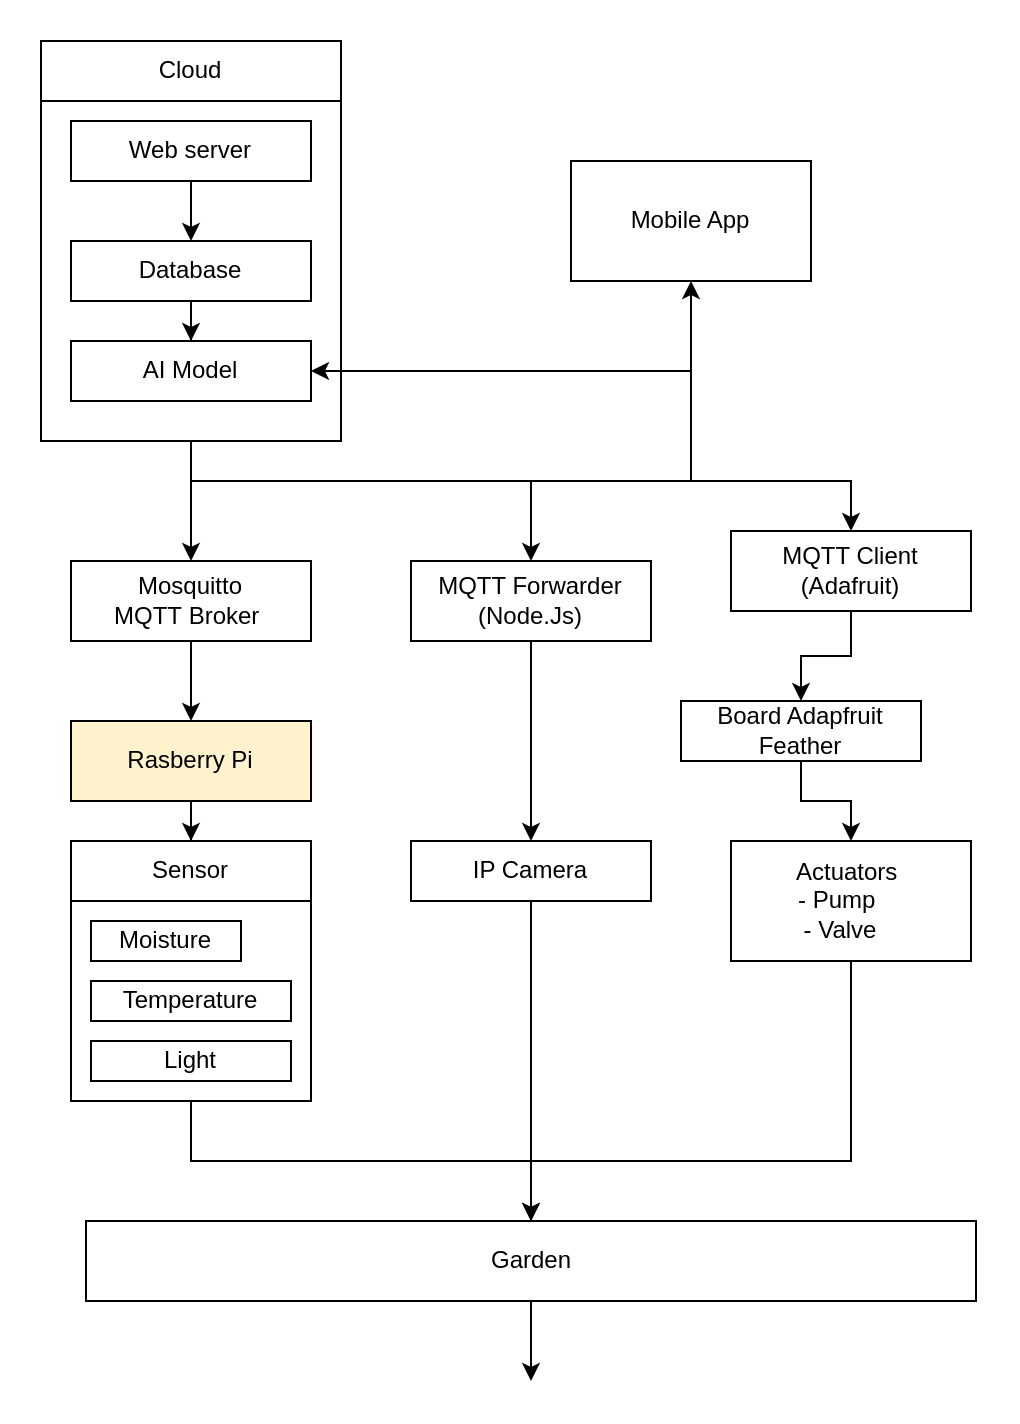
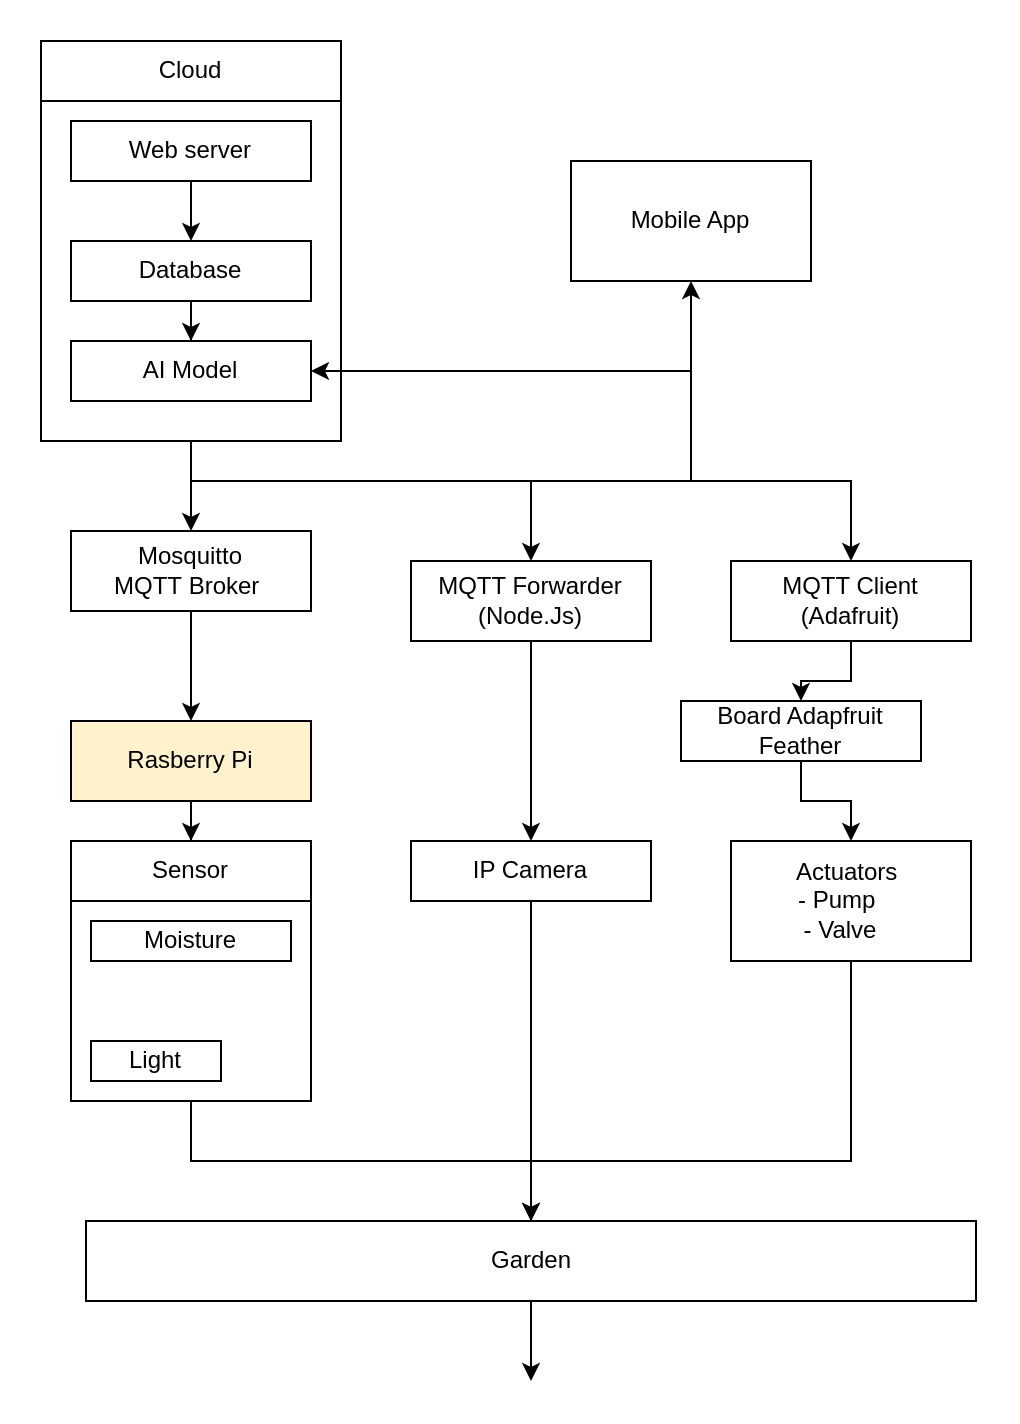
node "MQTT Client (Adafruit)": moved (851, 571) -> (851, 601)
node "Mosquitto MQTT Broker": moved (191, 601) -> (191, 571)
node "Moisture": size 150x40 -> 200x40
node "Temperature": removed
node "Light": size 200x40 -> 130x40
